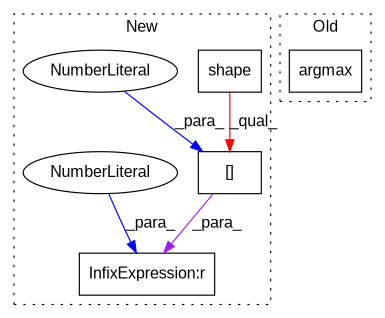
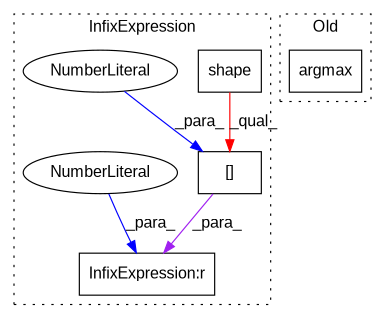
cluster "New": label "New" -> "InfixExpression"
